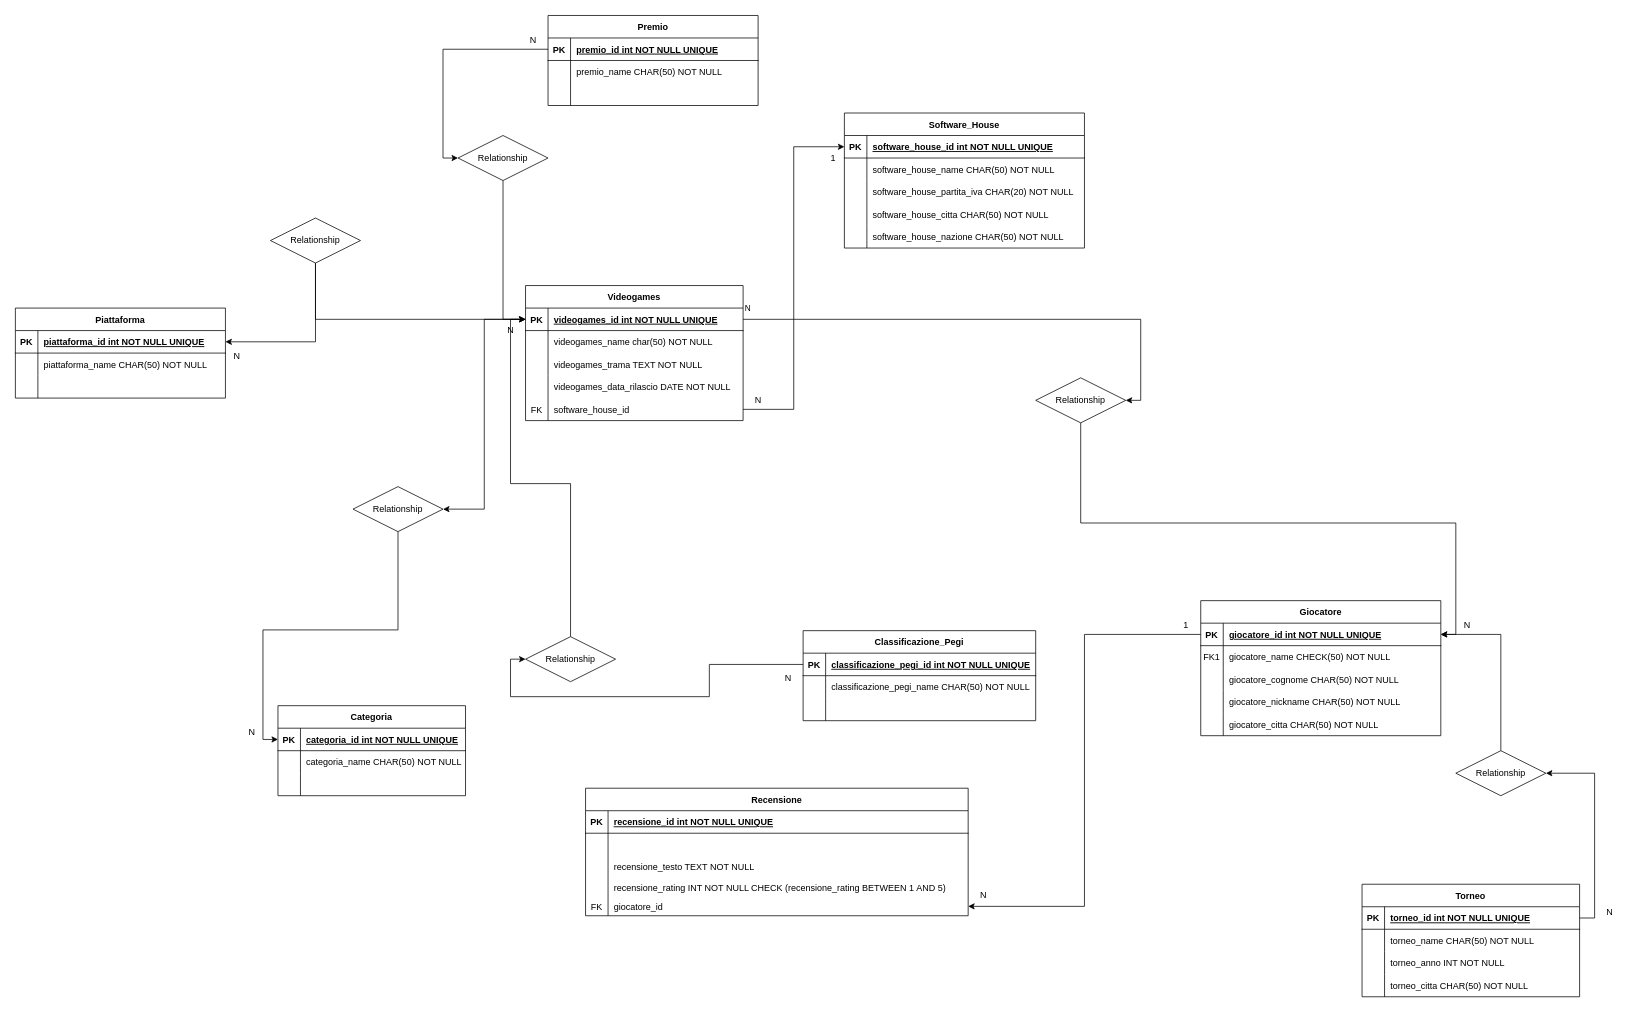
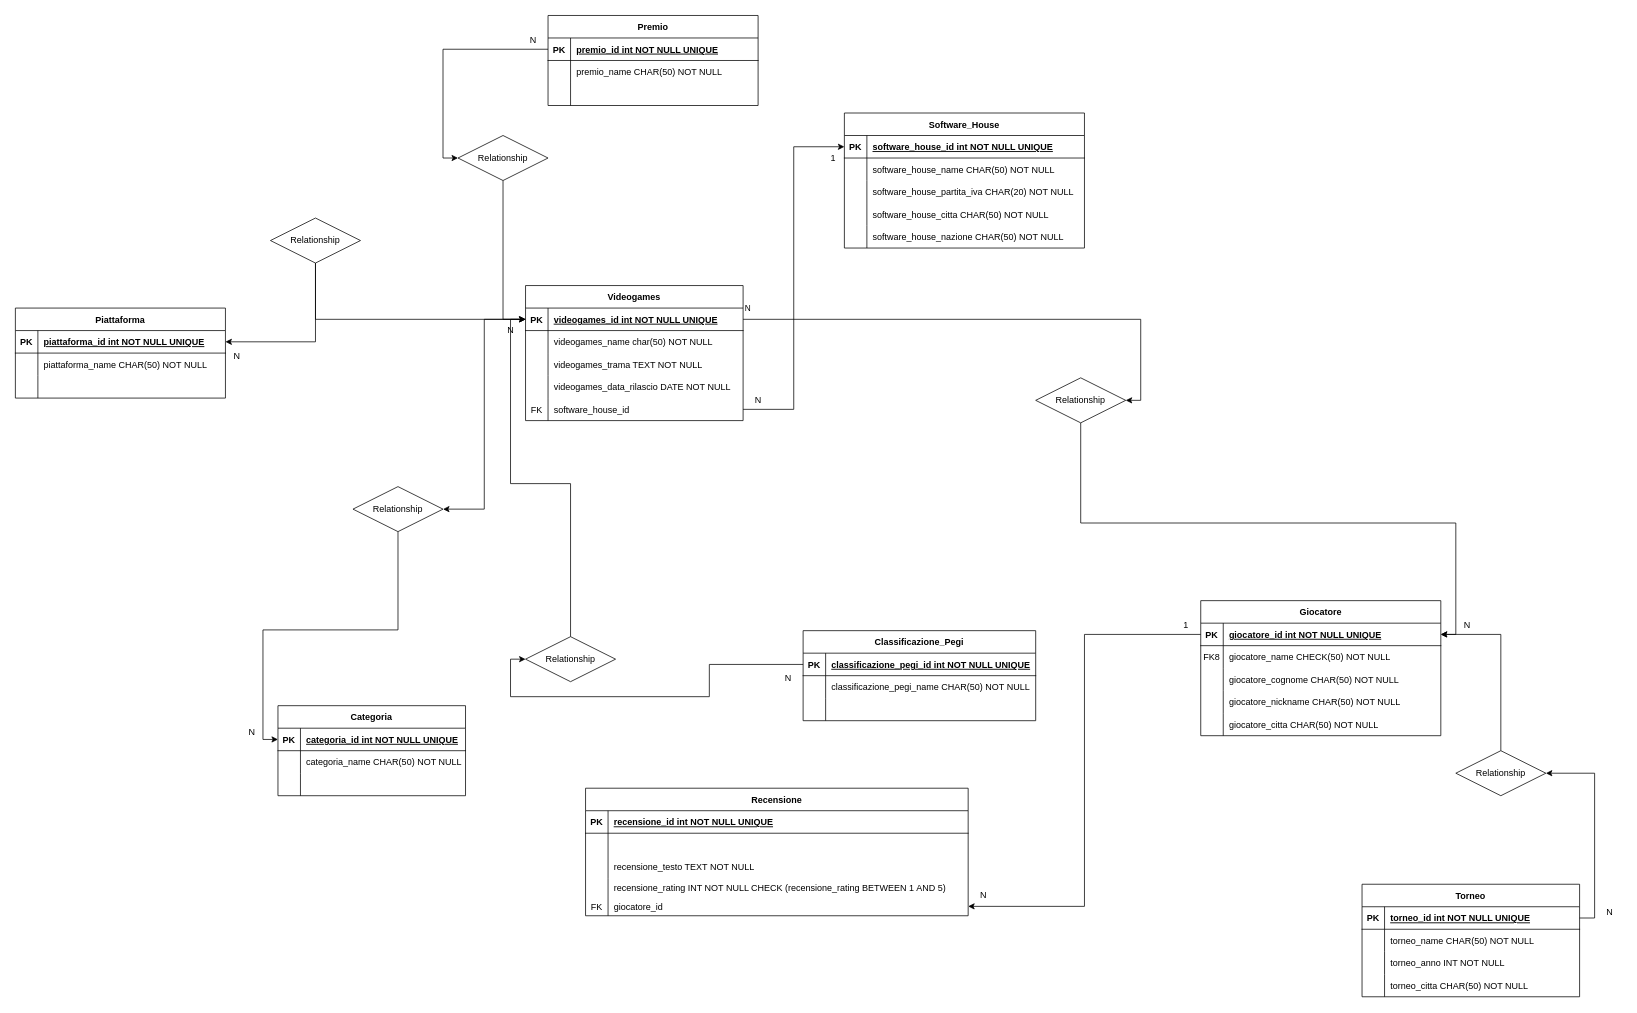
node "FK1": label "FK1" -> "FK8"
